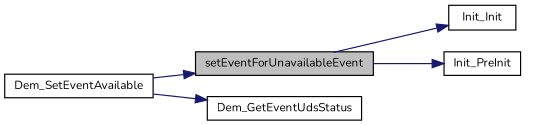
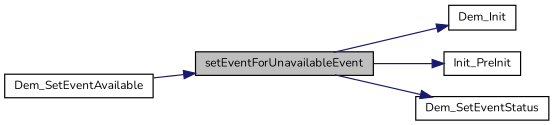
node "Init_Init": label "Init_Init" -> "Dem_Init"
node "Dem_GetEventUdsStatus": removed
node "Dem_SetEventStatus": added
